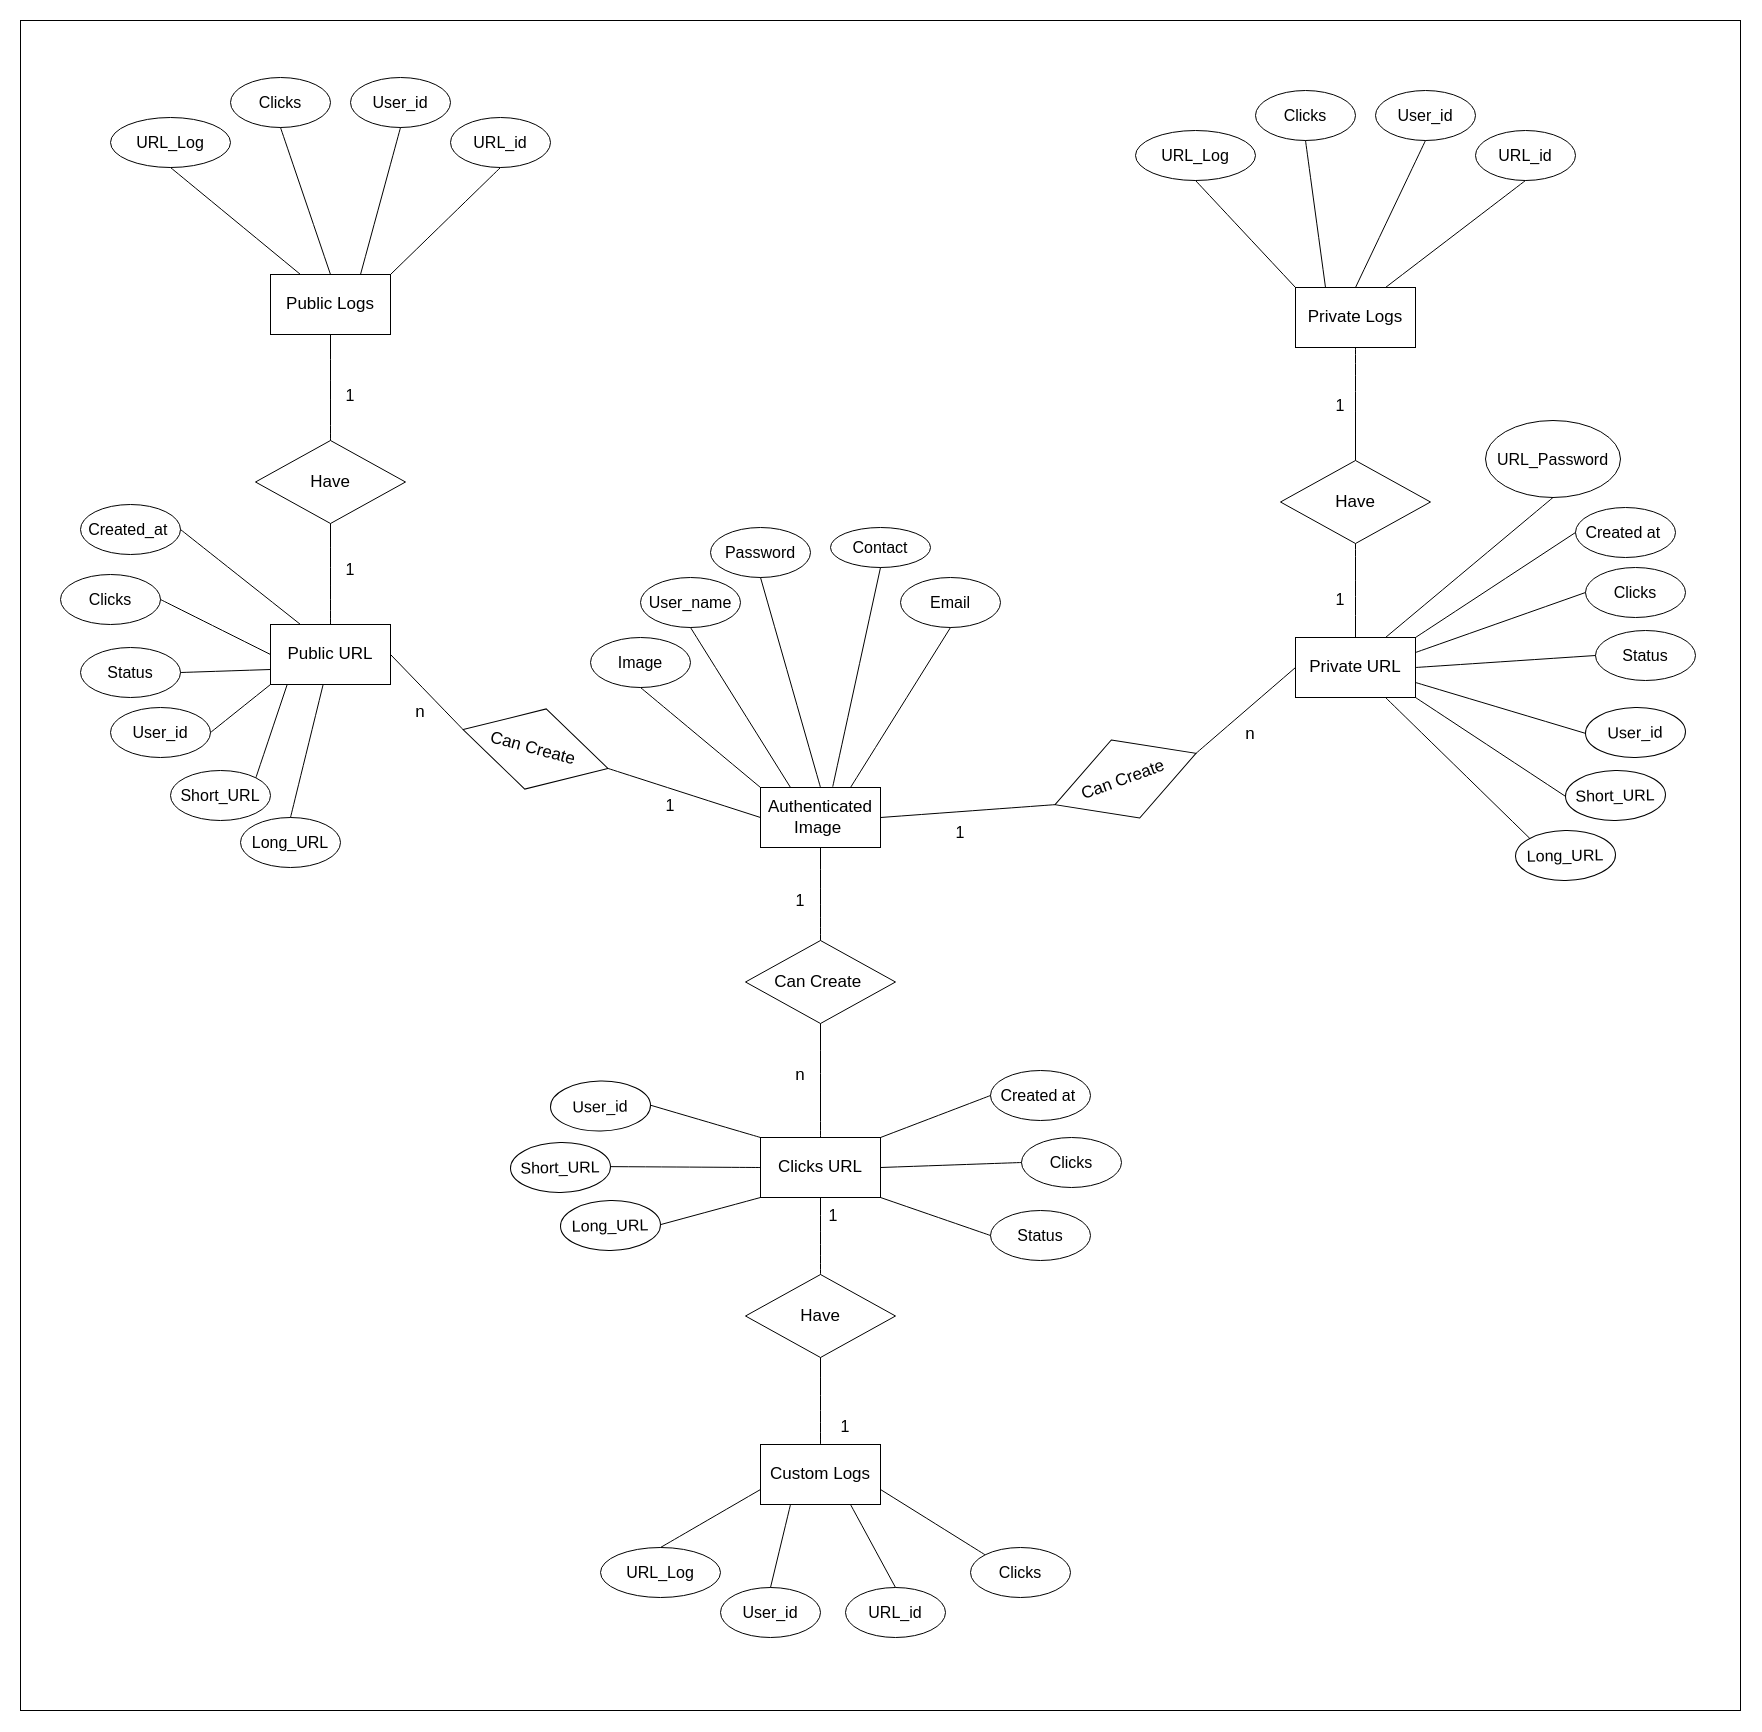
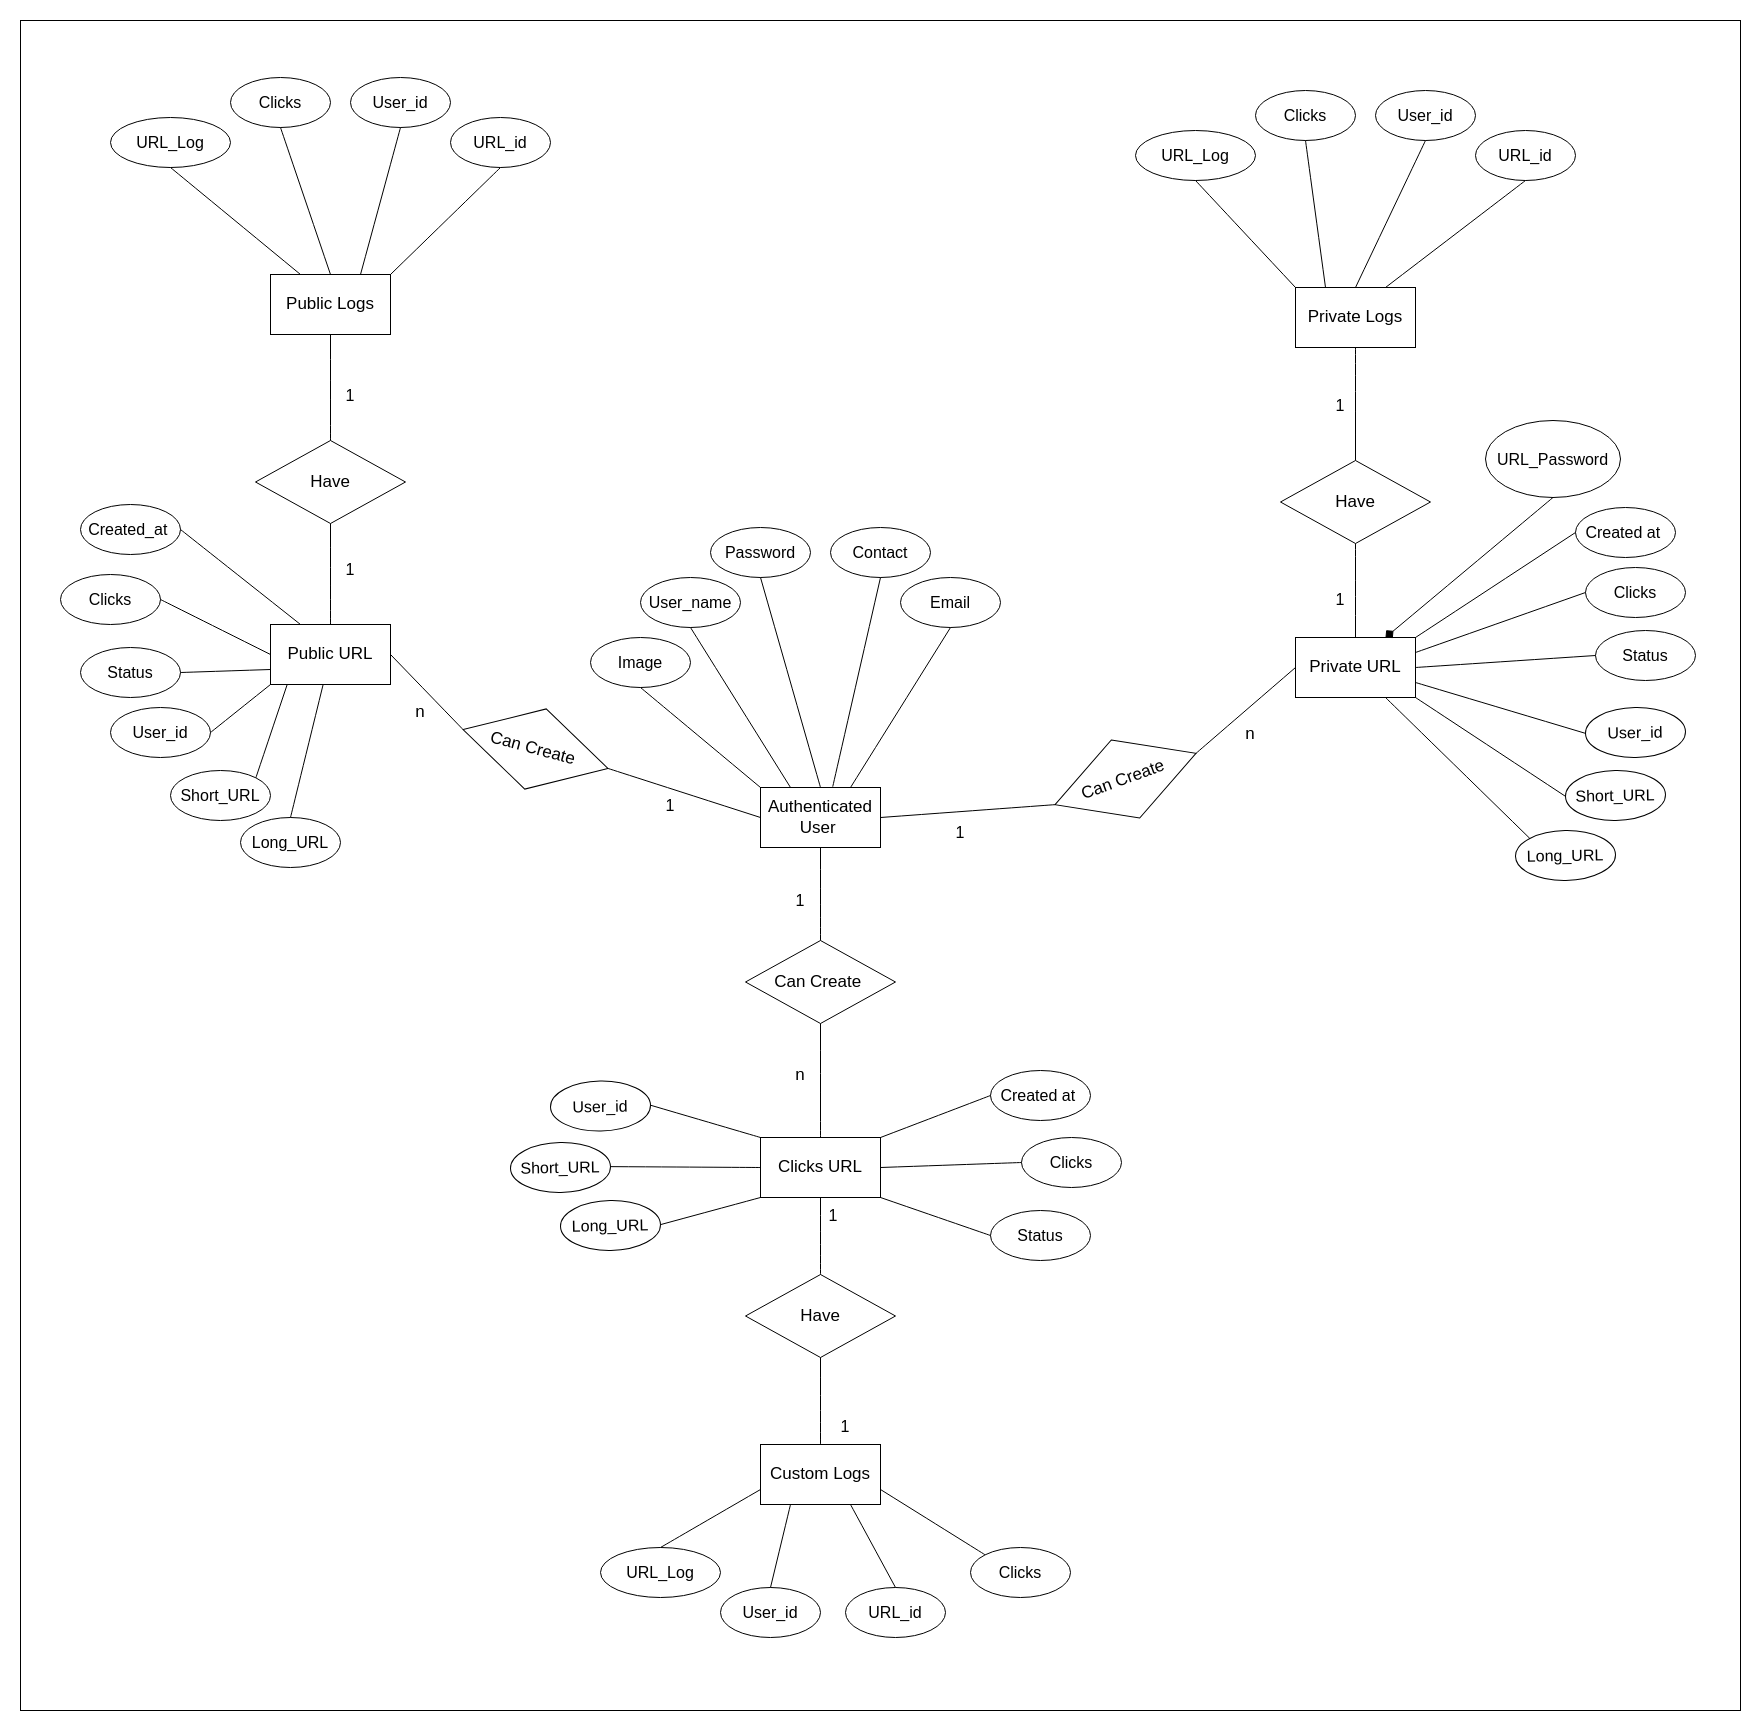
node "Contact": size 100x40 -> 100x50
edge "URL_Password" -- "Private URL": arrowhead none -> diamond
node "Authenticated Image": label "Authenticated Image" -> "Authenticated User"
